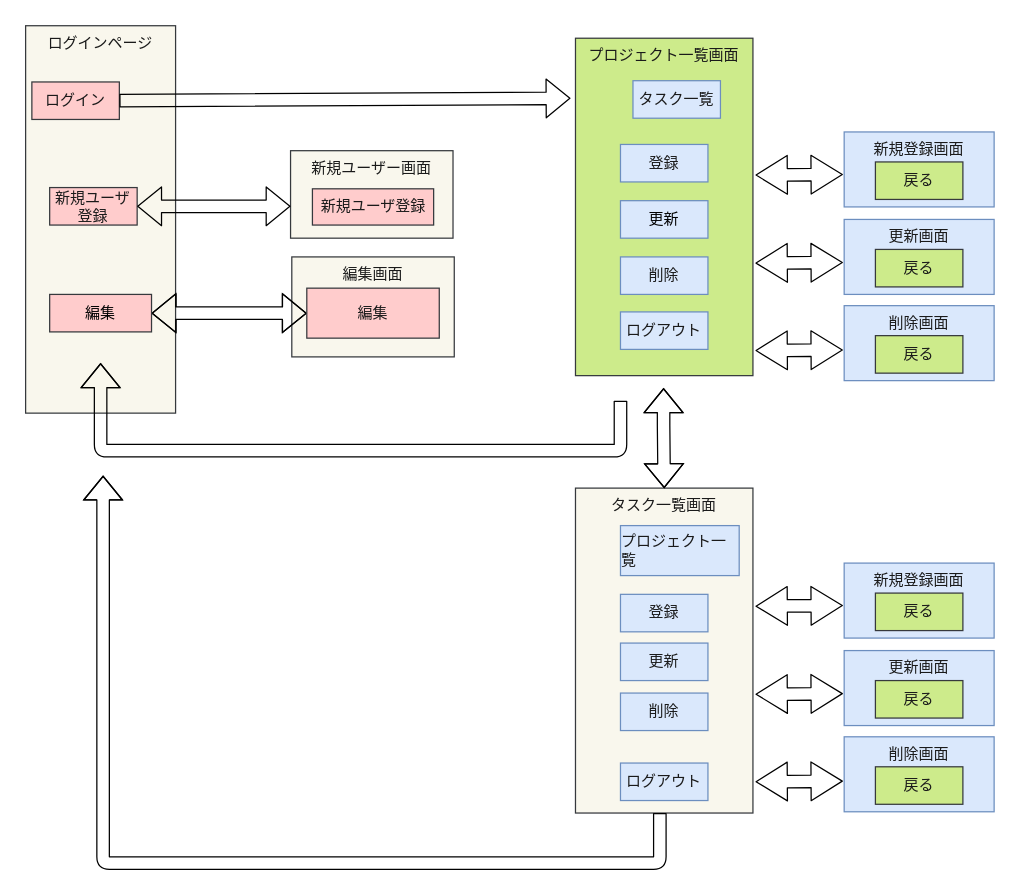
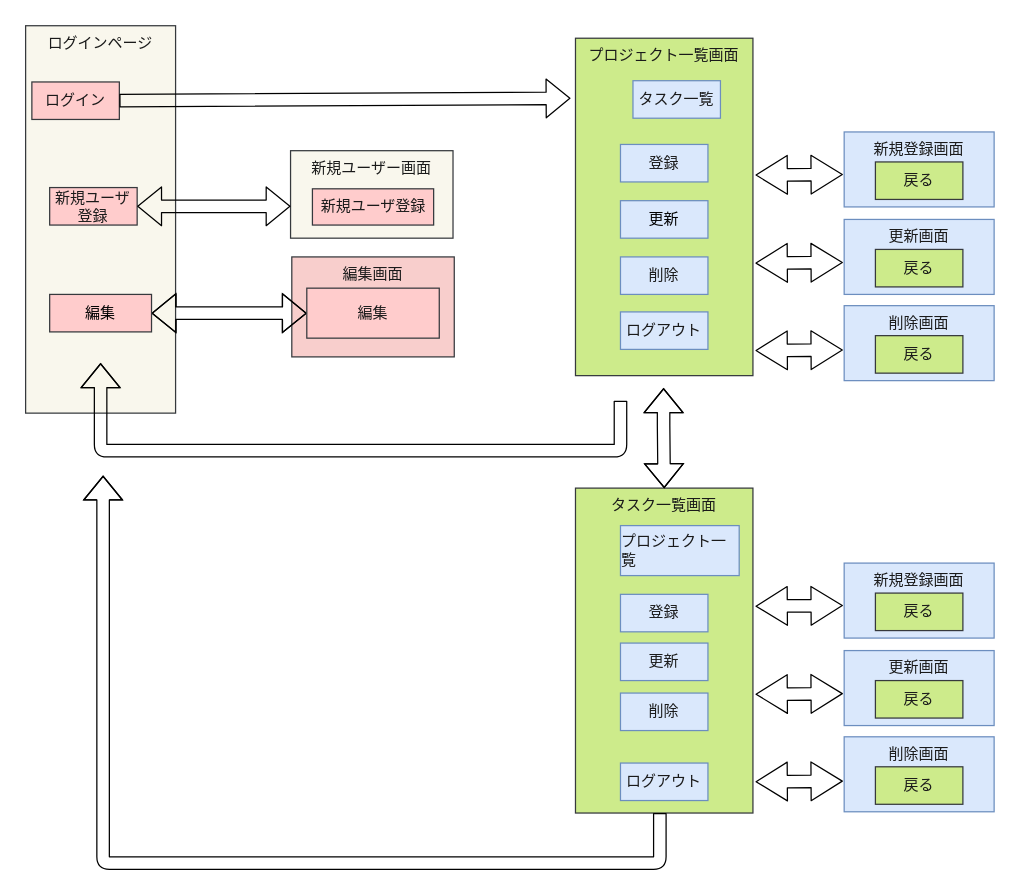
node "編集画面": fillcolor #f9f7ed -> #f8cecc
node "タスク一覧画面": fillcolor #f9f7ed -> #cdeb8b
